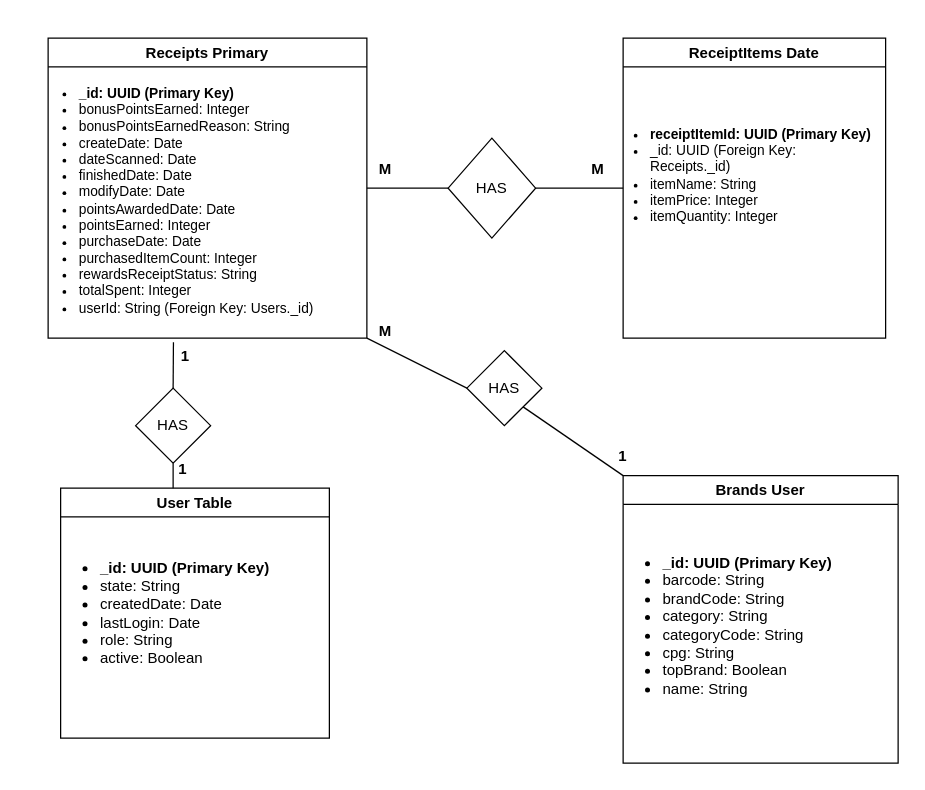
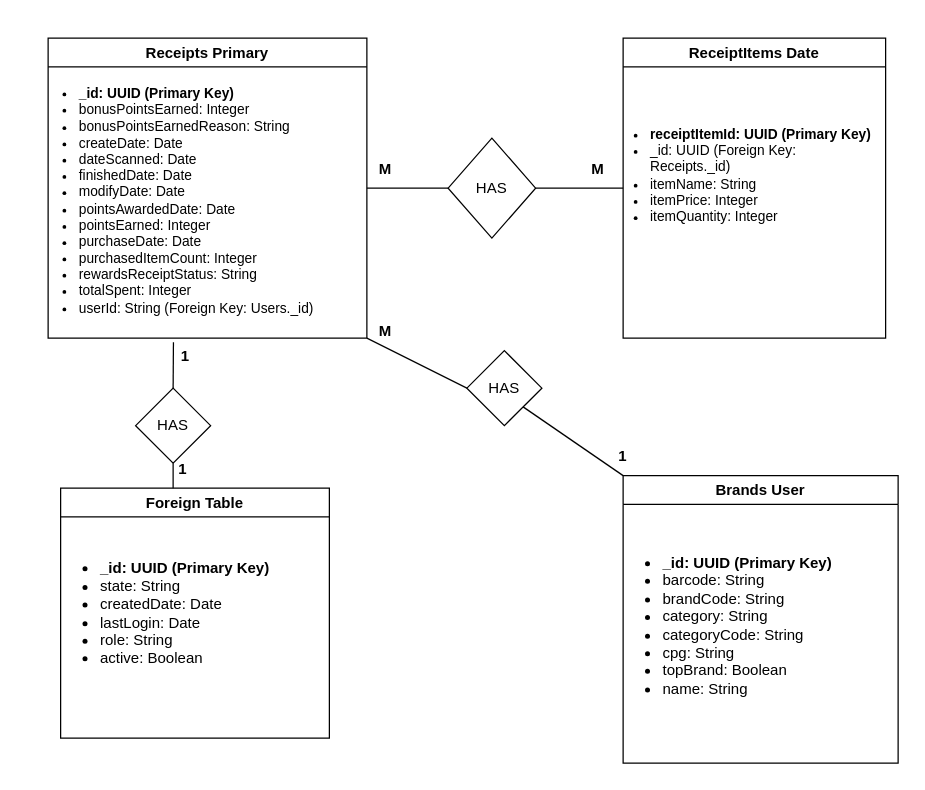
node "User Table": label "User Table" -> "Foreign Table"
